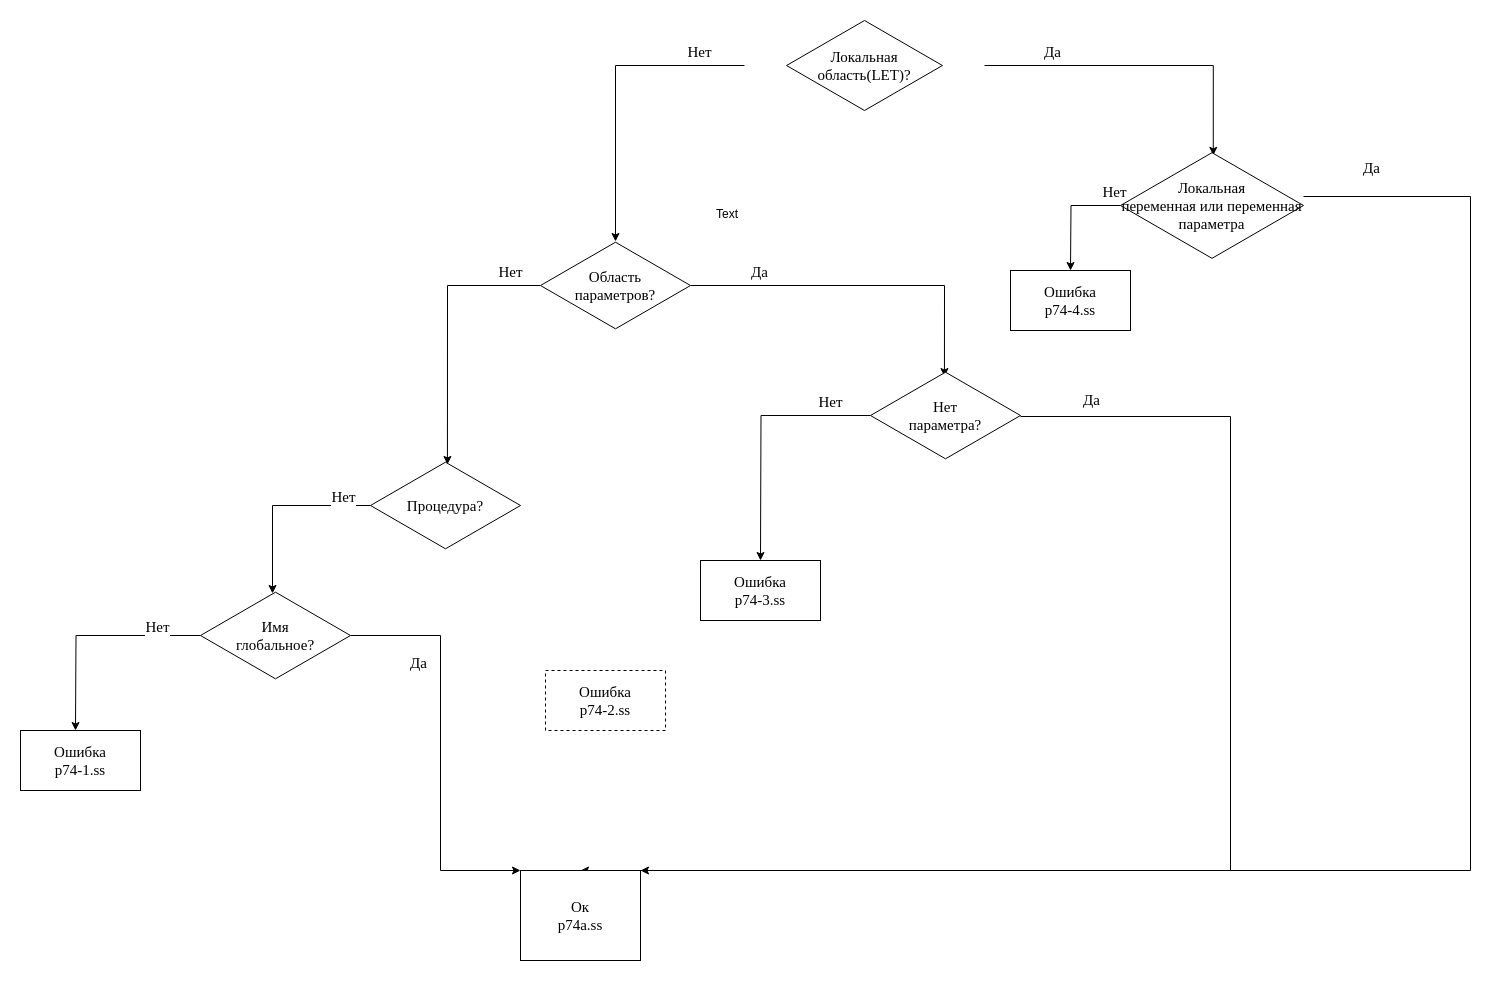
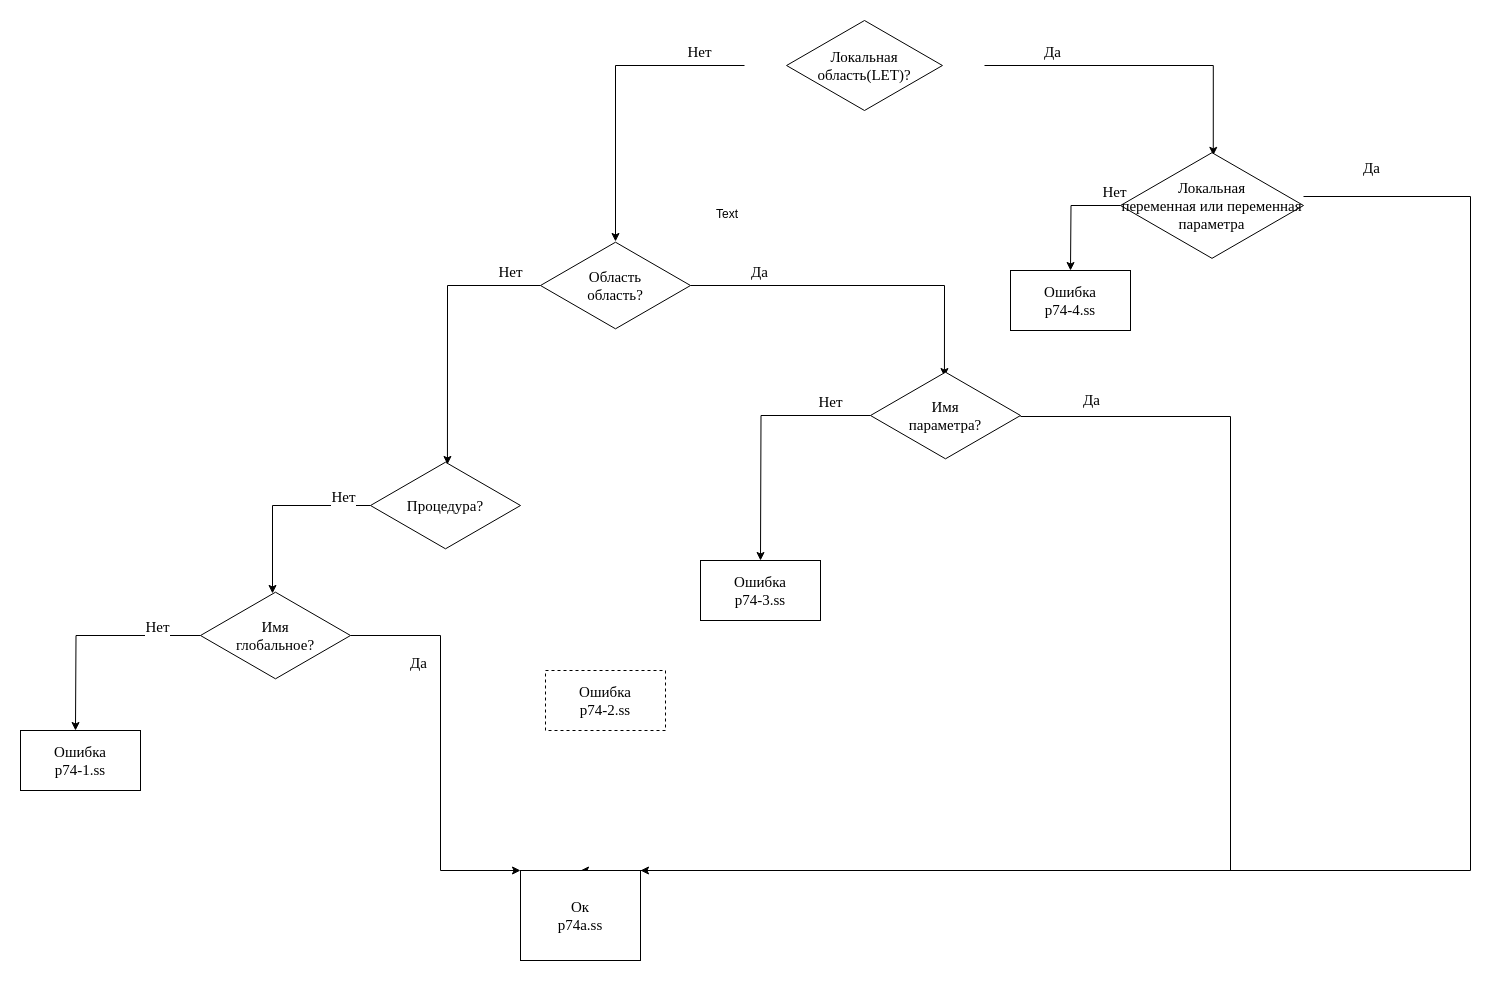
node "Областьпараметров?": label "Областьпараметров?" -> "Областьобласть?"
node "Нетпараметра?": label "Нетпараметра?" -> "Имяпараметра?"
